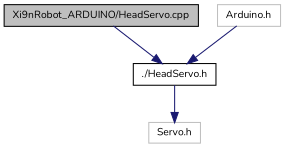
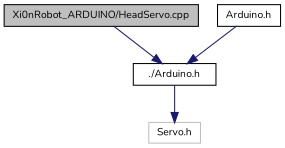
node "Xi9nRobot_ARDUINO/HeadServo.cpp": label "Xi9nRobot_ARDUINO/HeadServo.cpp" -> "Xi0nRobot_ARDUINO/HeadServo.cpp"
node "Arduino.h": color grey75 -> black
node "./HeadServo.h": label "./HeadServo.h" -> "./Arduino.h"
